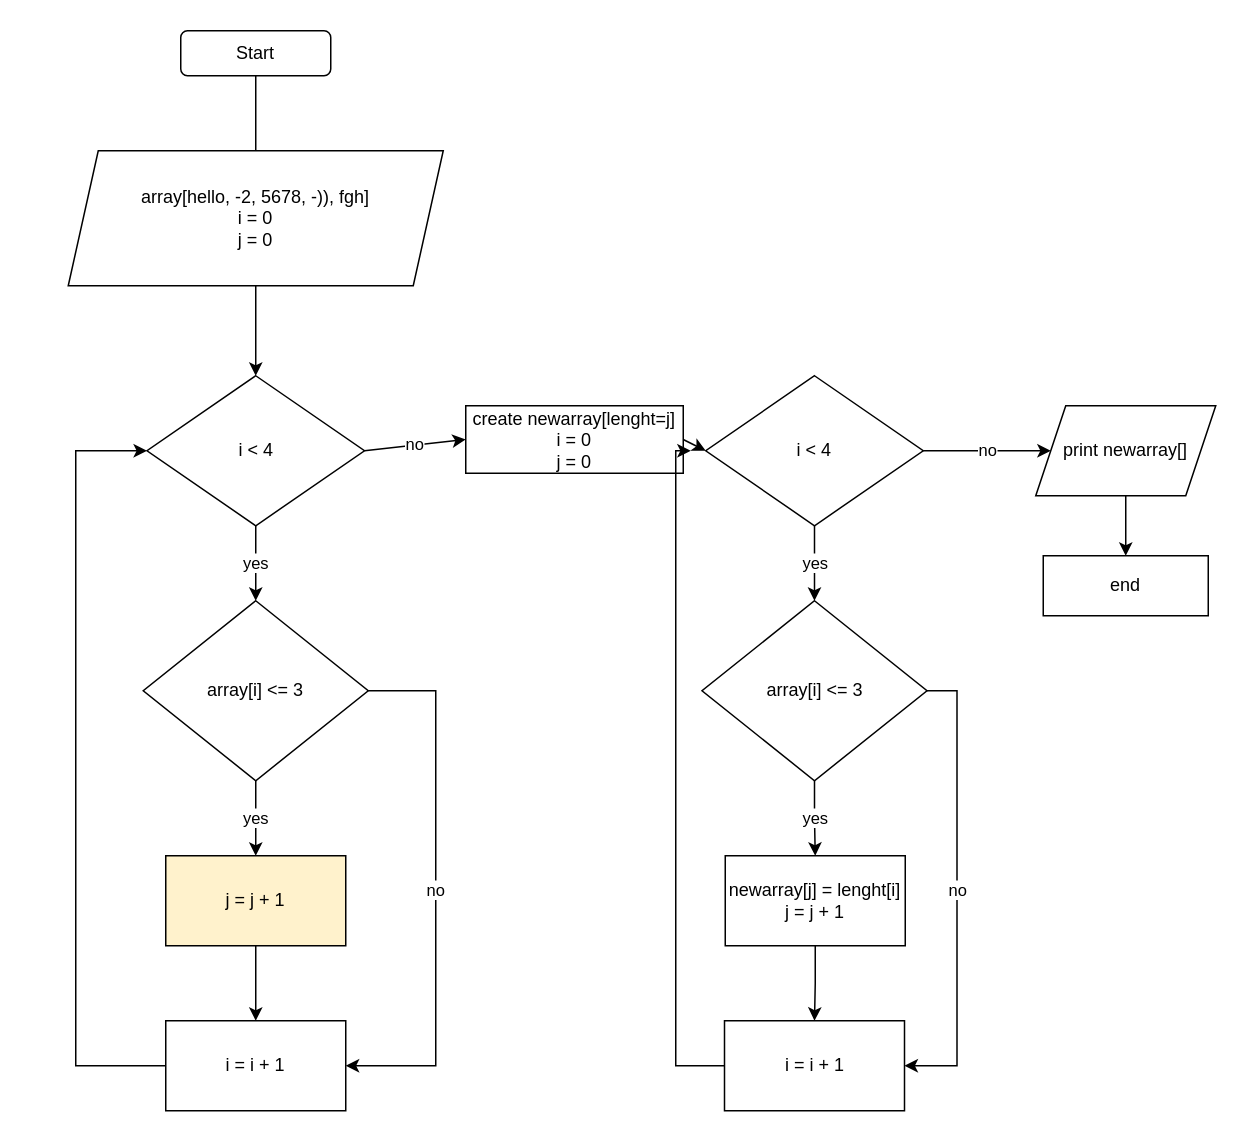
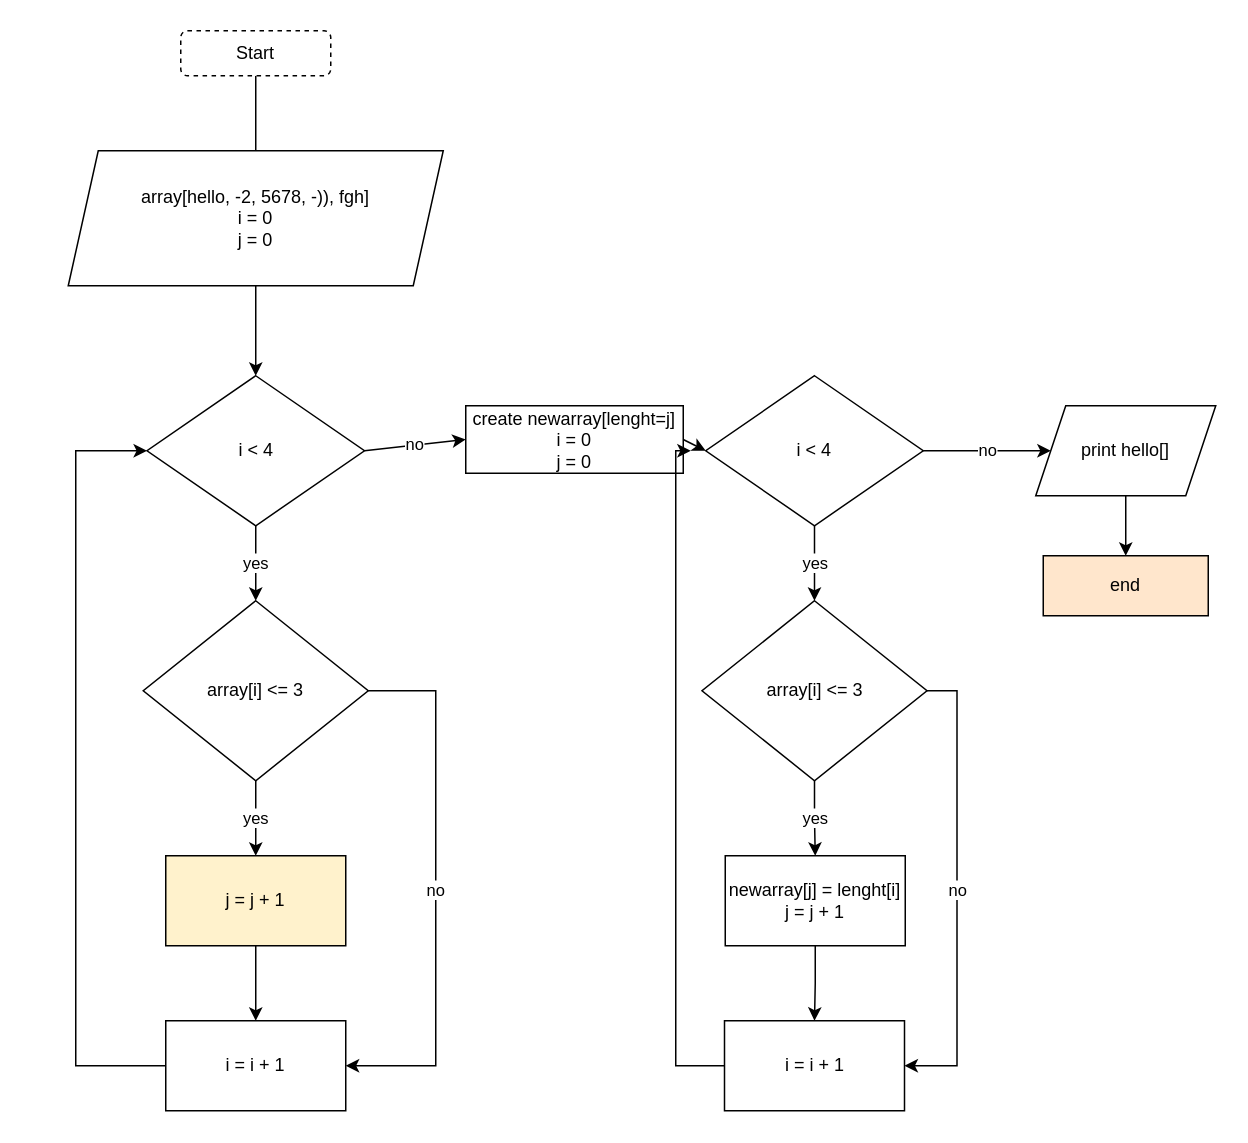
node "Start": style solid -> dashed
node "print newarray[]": label "print newarray[]" -> "print hello[]"
node "end": fillcolor #ffffff -> #ffe6cc
